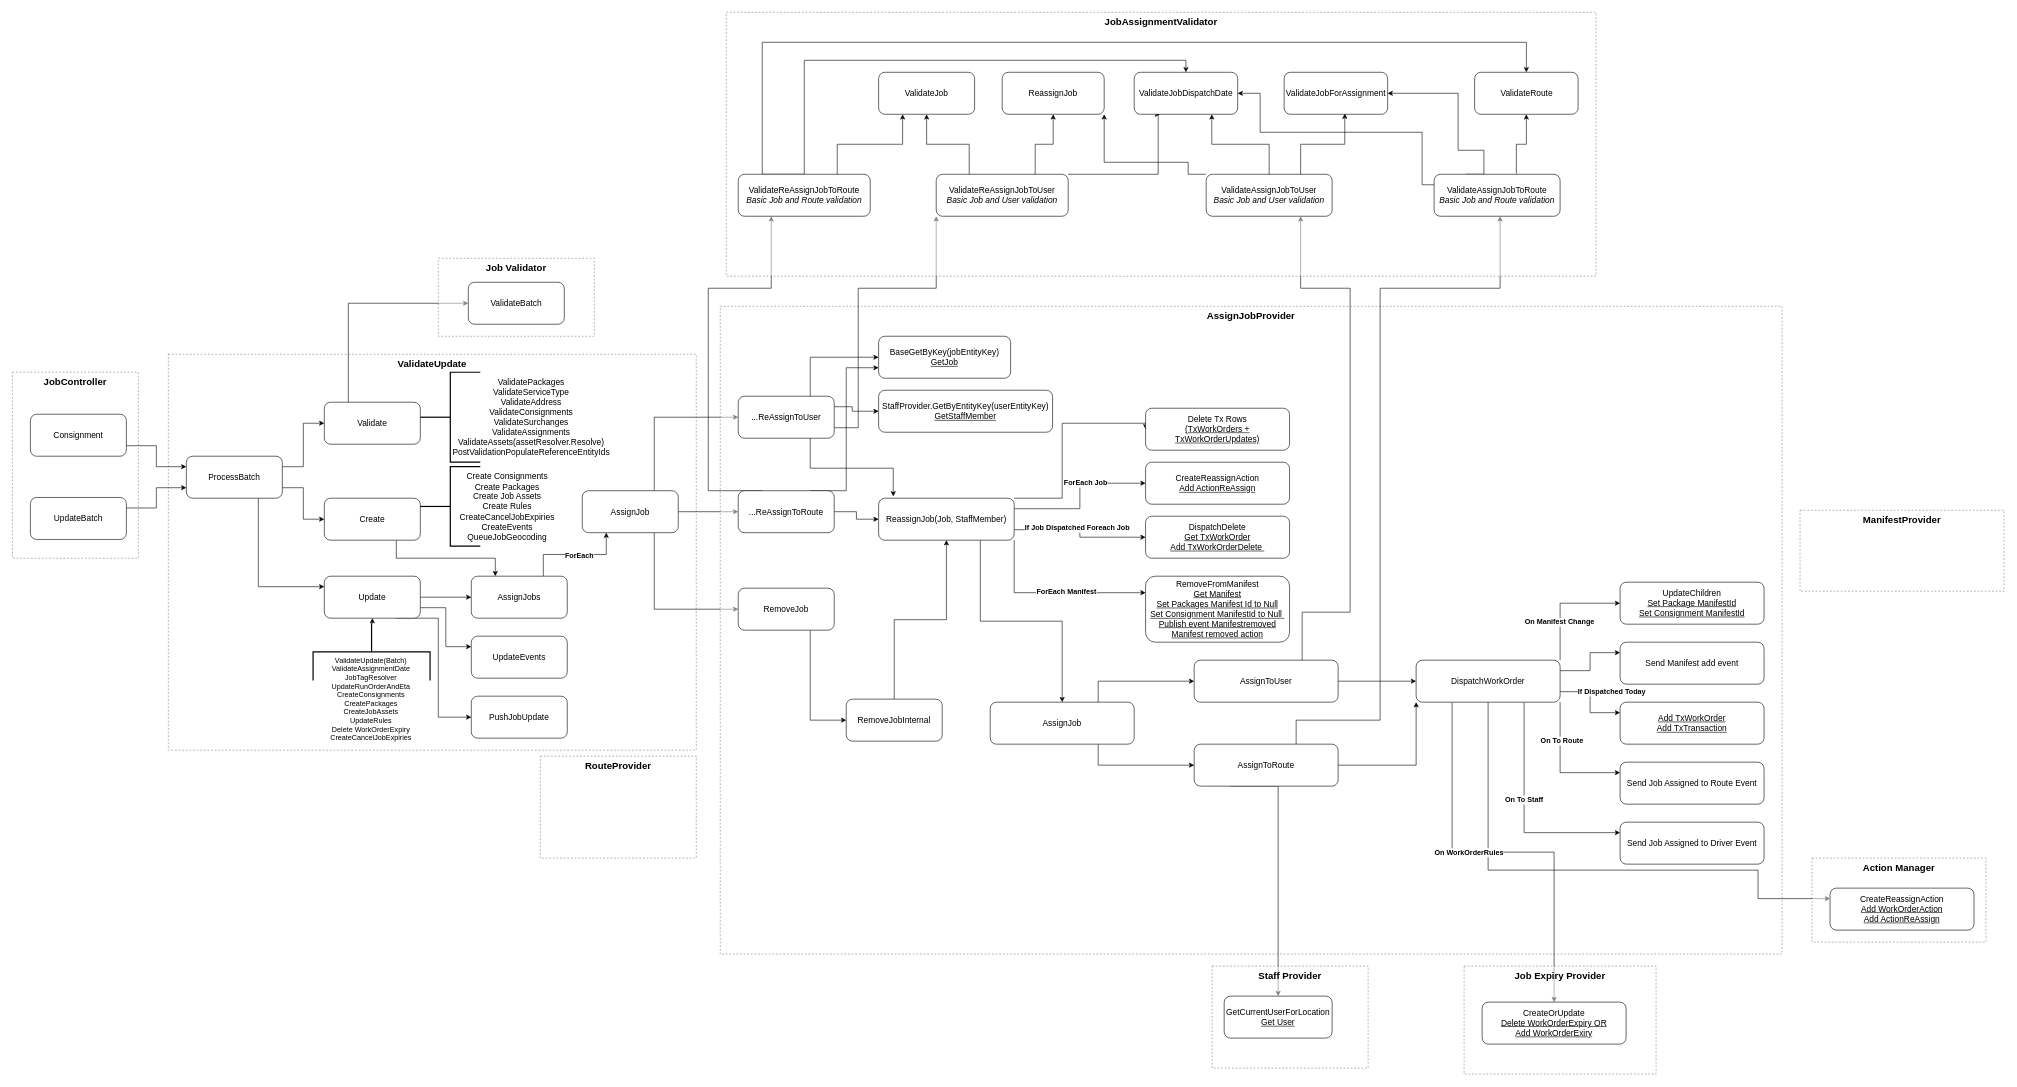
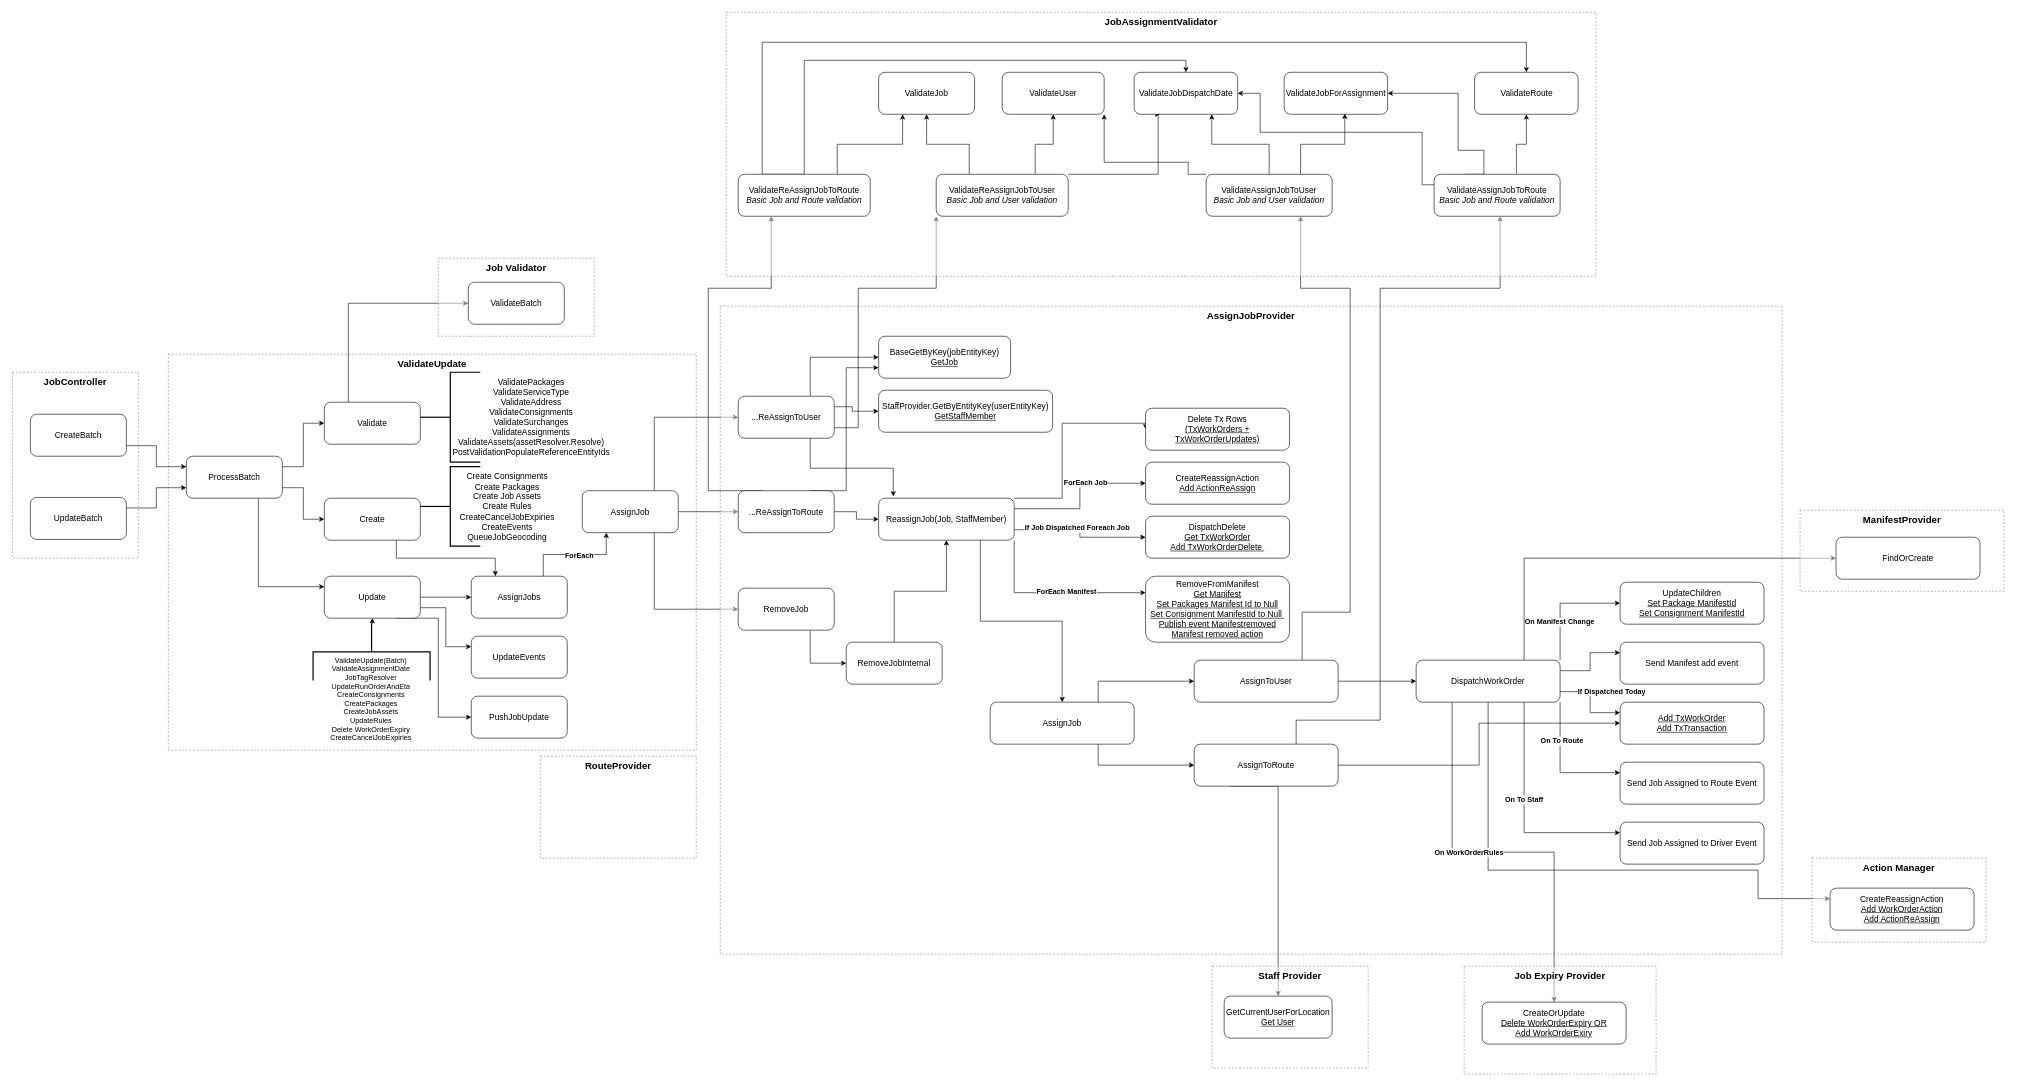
node "ReassignJob": label "ReassignJob" -> "ValidateUser"
node "Consignment": label "Consignment" -> "CreateBatch"
edge "DispatchWorkOrder" -> "FindOrCreate": added
node "FindOrCreate": added
edge "AssignToRoute" -> "DispatchWorkOrder": now "AssignToRoute" -> "Add TxWorkOrder Add TxTransaction"
node "RemoveJobInternal": moved (894, 720) -> (894, 663)
